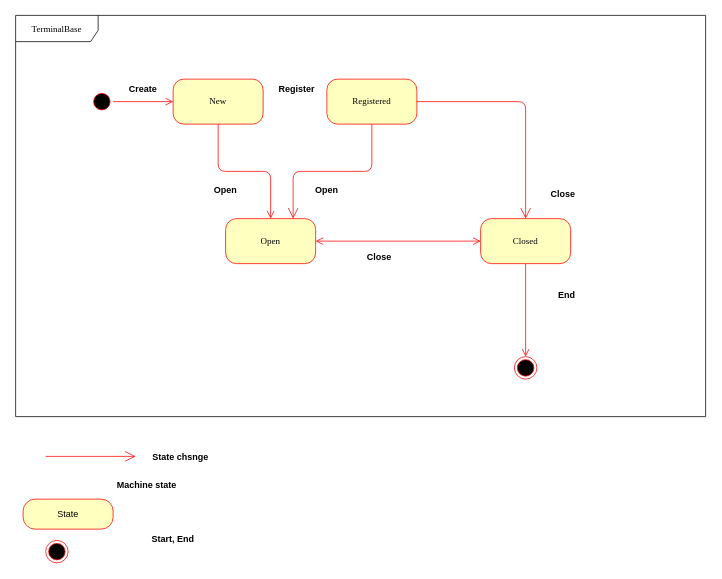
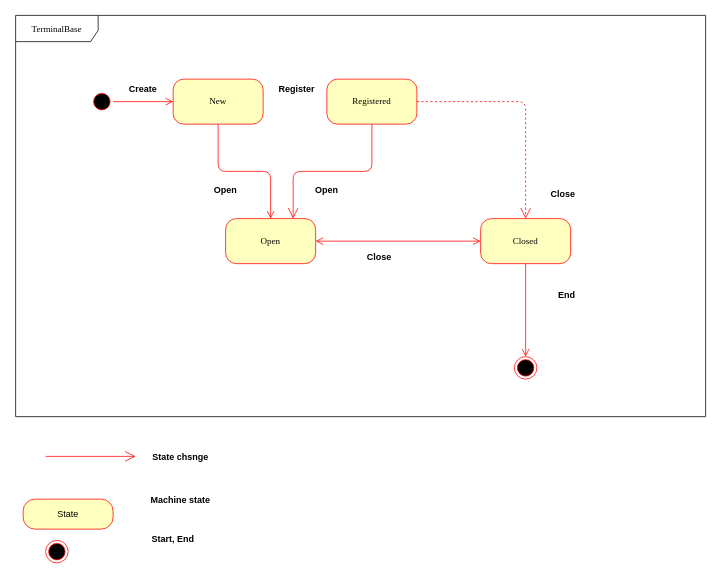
edge "Registered" -> "Closed": style solid -> dashed
node "Machine state": moved (147, 484) -> (180, 499)
